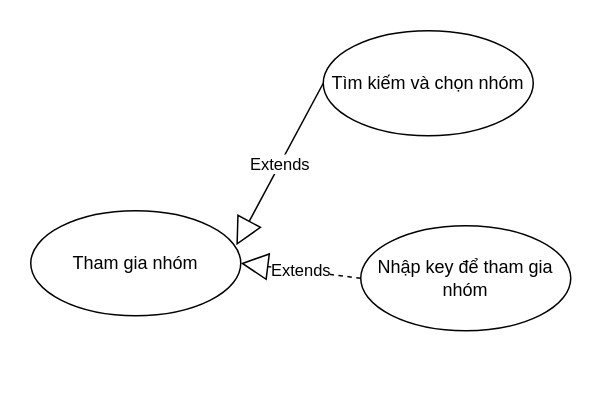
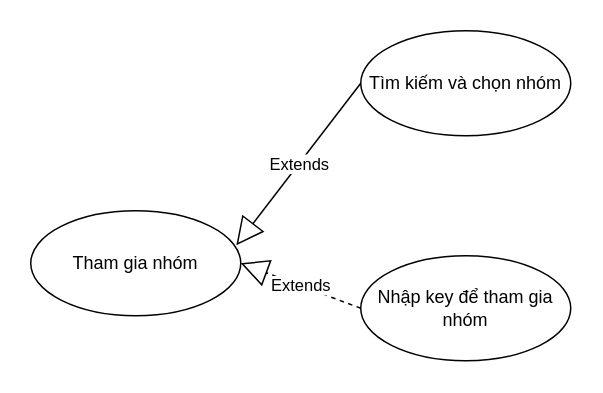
node "Tìm kiếm và chọn nhóm": moved (428, 83) -> (466, 83)
node "Nhập key để tham gia nhóm": moved (466, 278) -> (466, 308)
